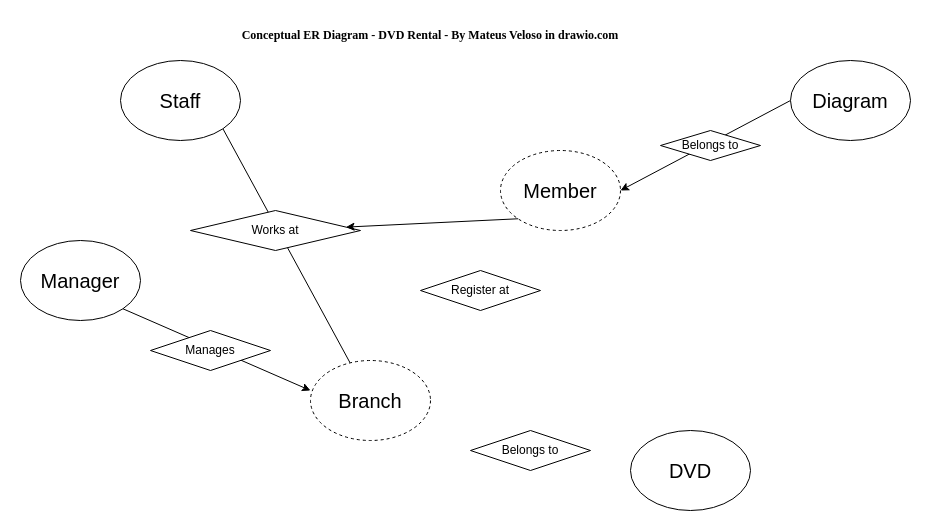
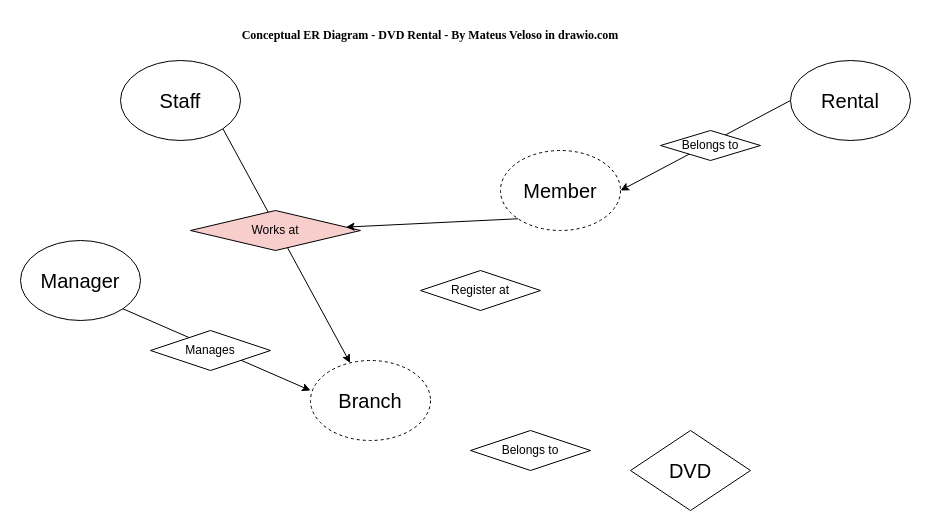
node "Diagram": label "Diagram" -> "Rental"
node "Works at": fillcolor #ffffff -> #f8cecc
edge "Staff" -- "Branch": arrowhead none -> classic
node "DVD": shape ellipse -> diamond
